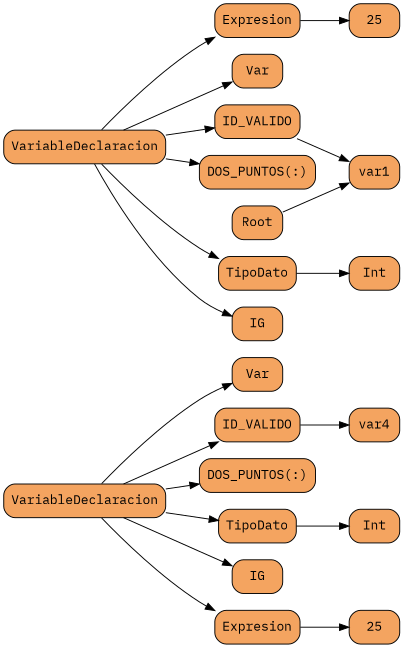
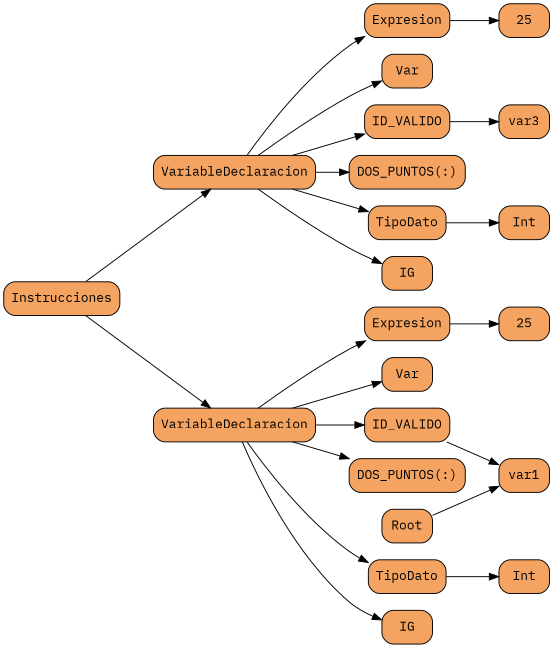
node "Instrucciones": added
node "var4": label "var4" -> "var3"
